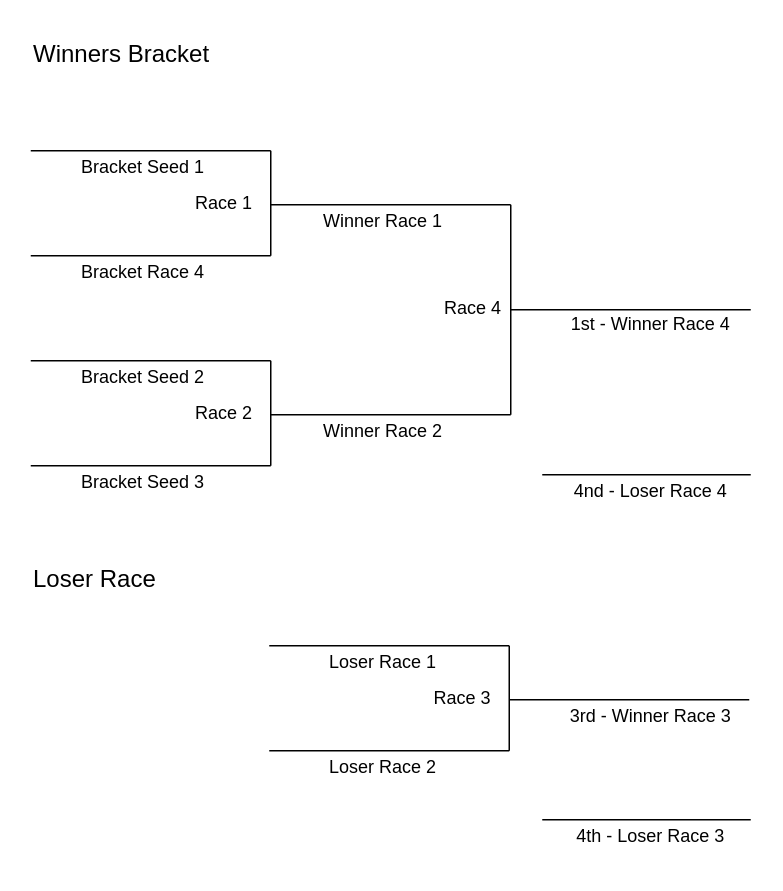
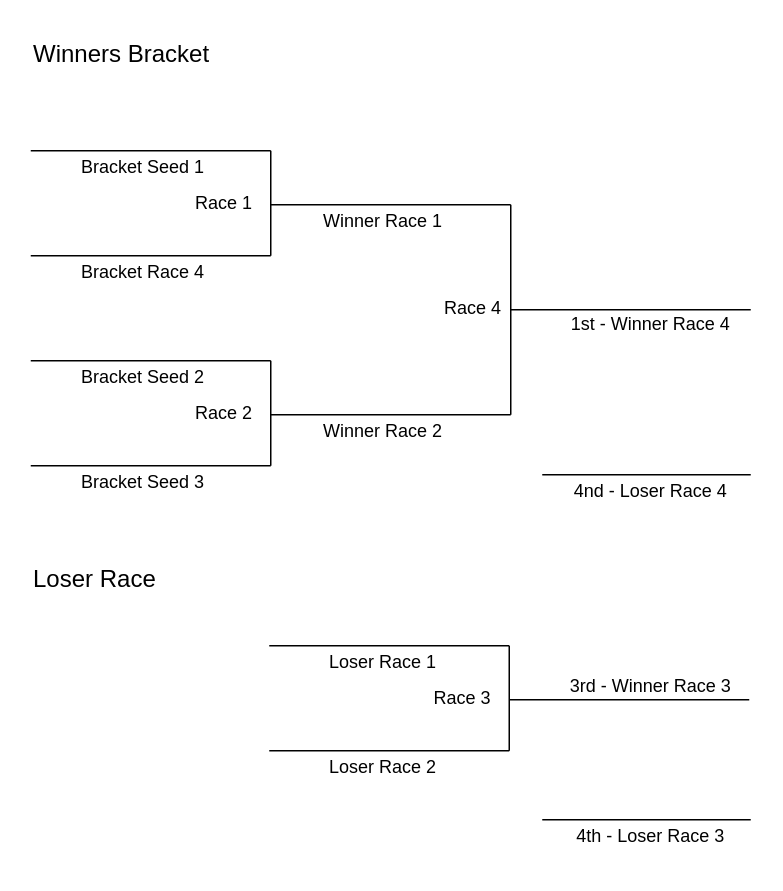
node "3rd - Winner Race 3": moved (651, 716) -> (651, 686)
